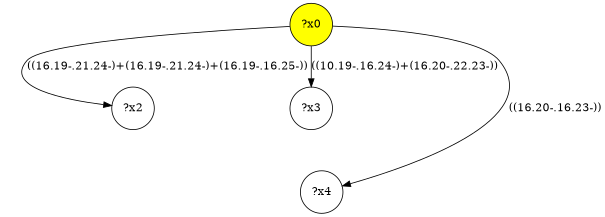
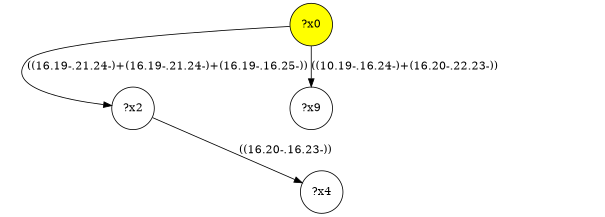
edge "?x0" -> "?x4": now "?x2" -> "?x4"
node "?x3": label "?x3" -> "?x9"
